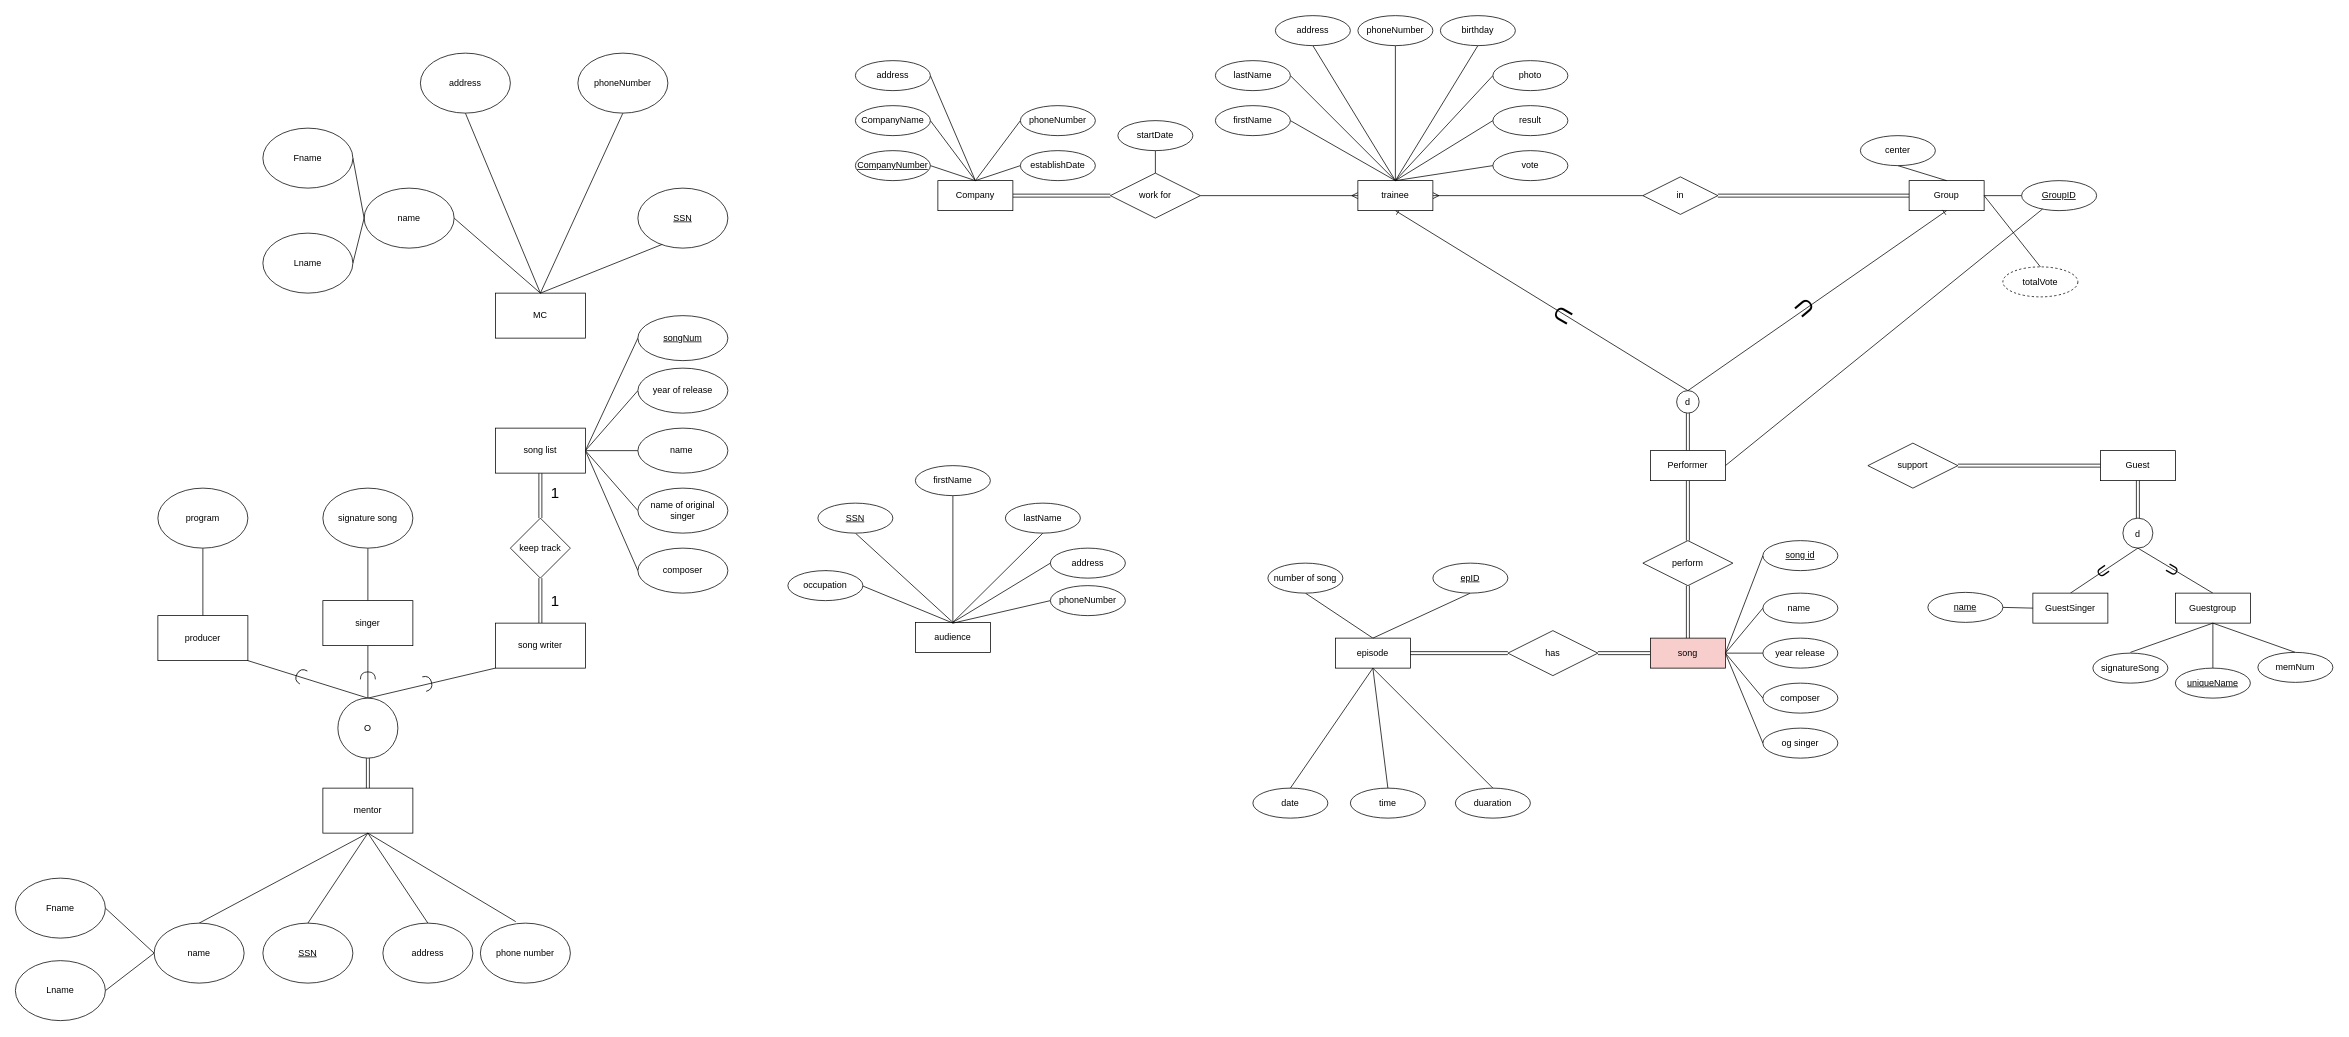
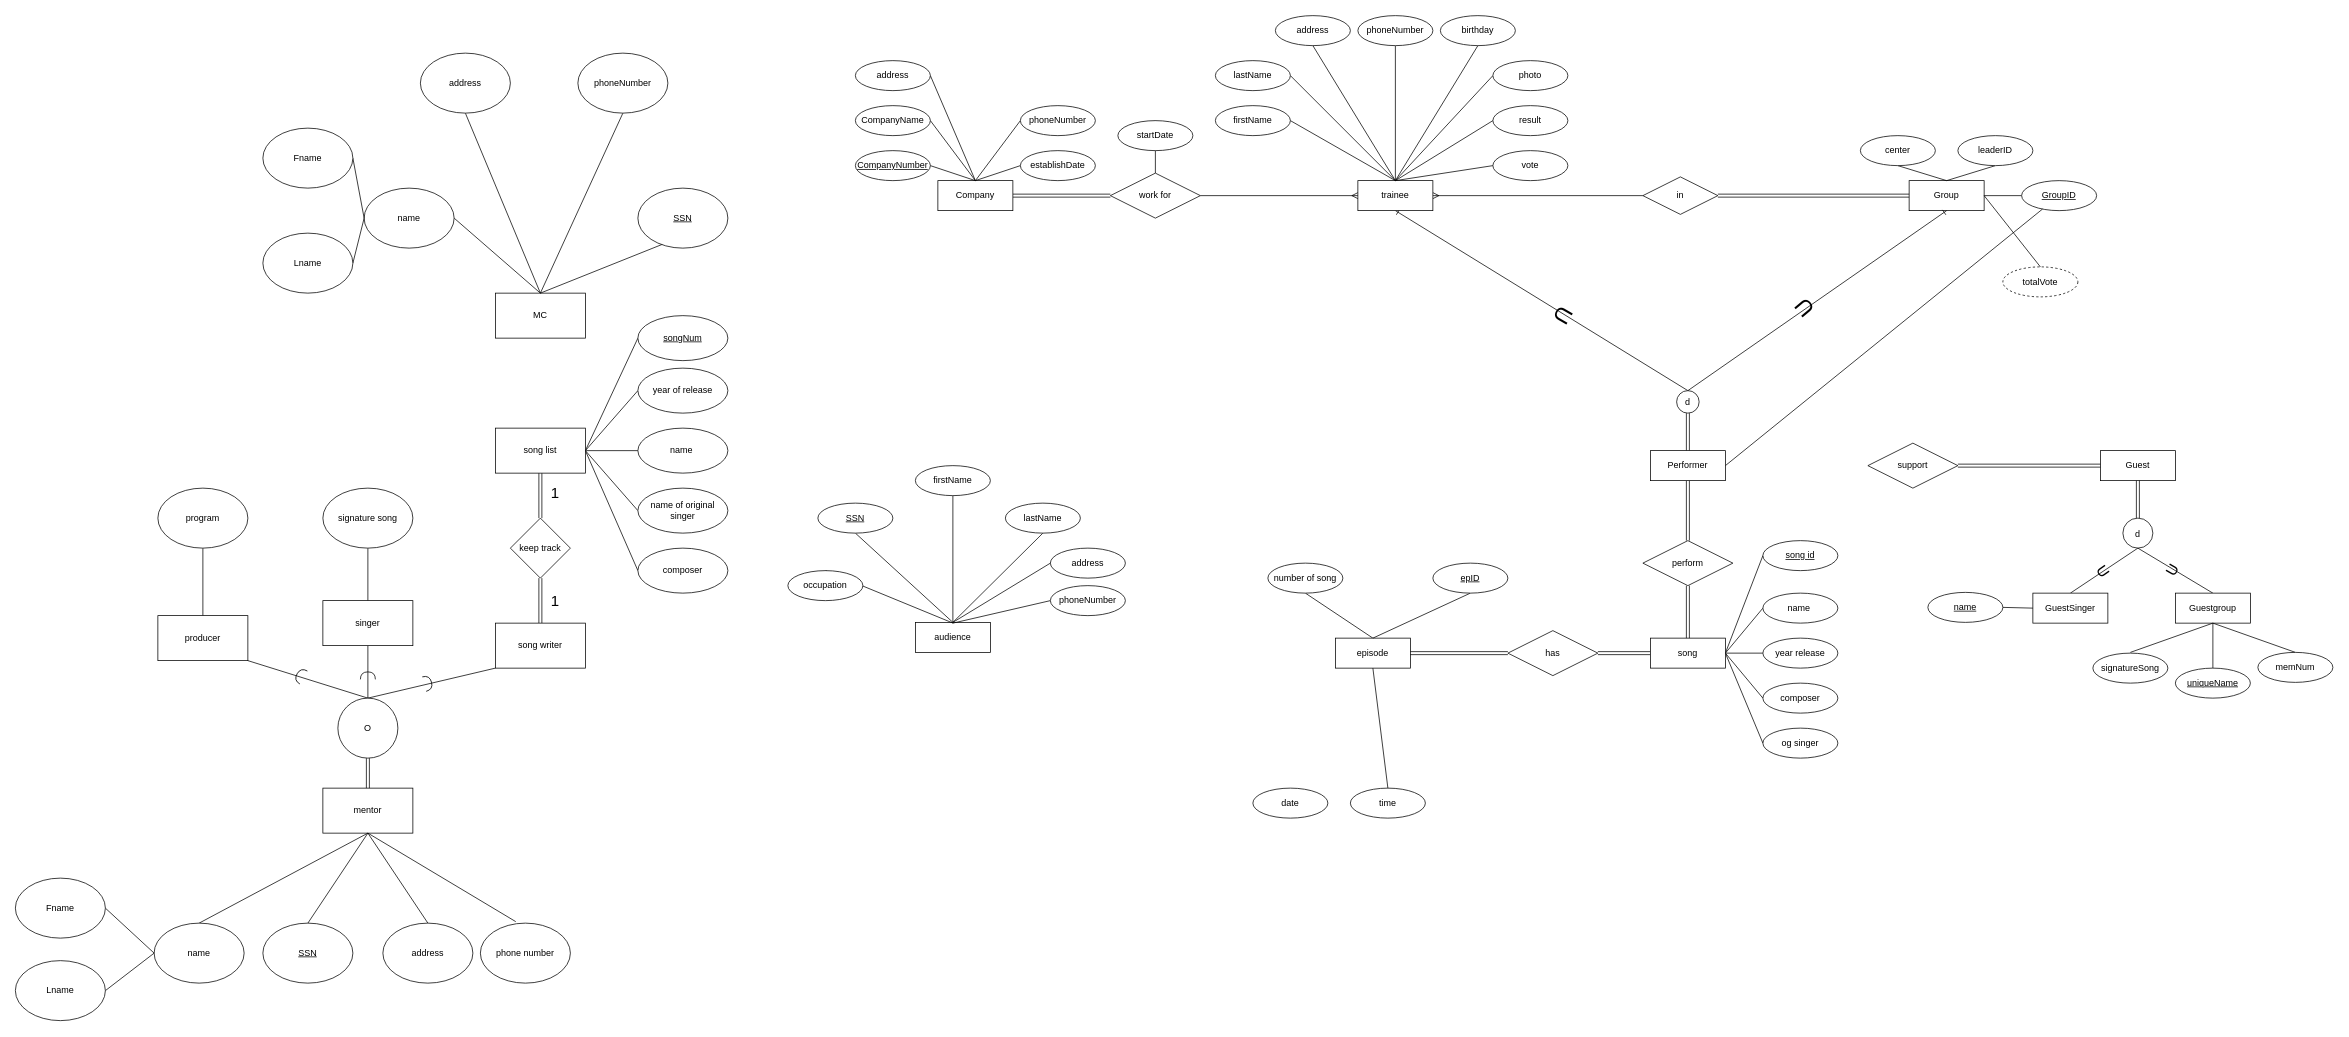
node "leaderID": added
edge "leaderID" -- "Group": added
node "song": fillcolor #f8cecc -> #ffffff
edge "episode" -- "duaration": removed
edge "episode" -- "date": removed
node "duaration": removed
